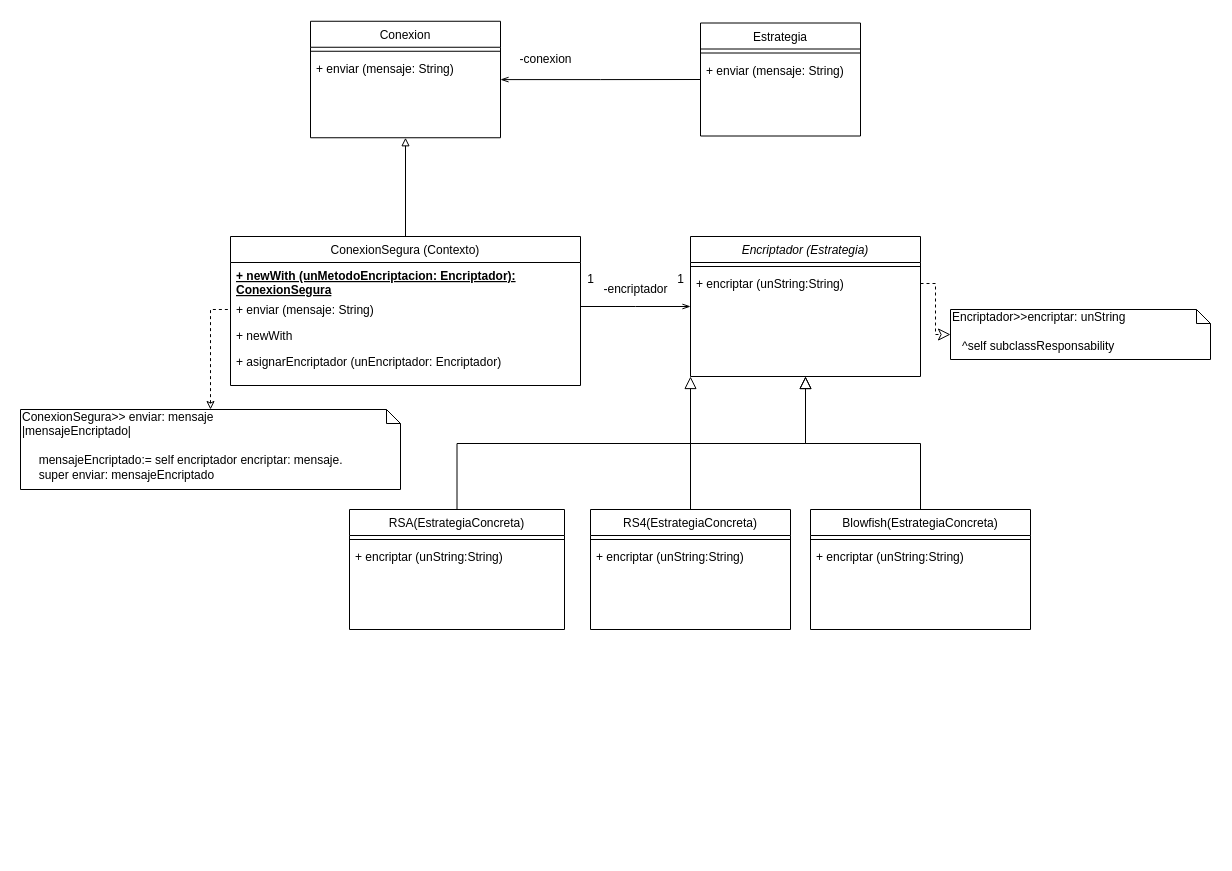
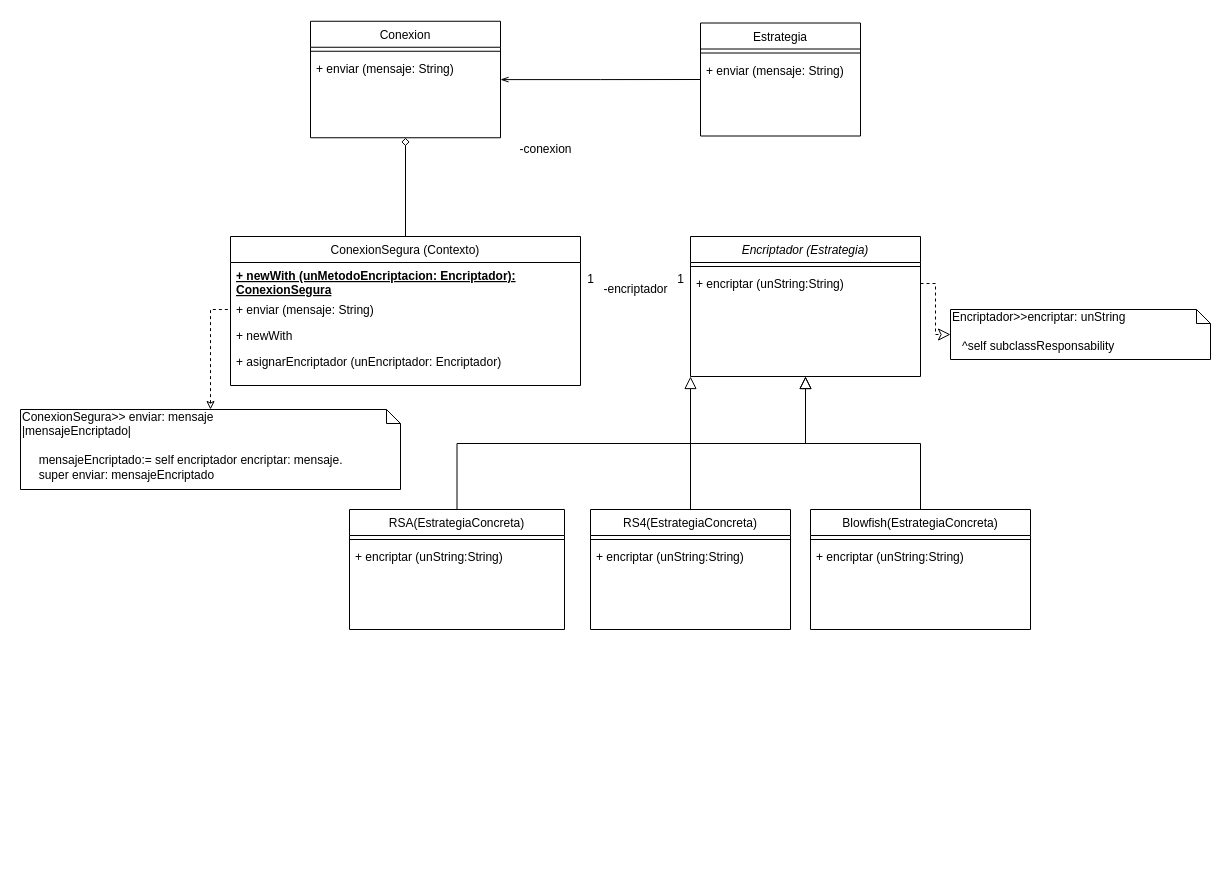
node "-conexion": moved (546, 60) -> (546, 150)
edge "ConexionSegura (Contexto)" -> "Conexion": arrowhead block -> diamond
edge "ConexionSegura (Contexto)" -> "Encriptador (Estrategia)": removed
